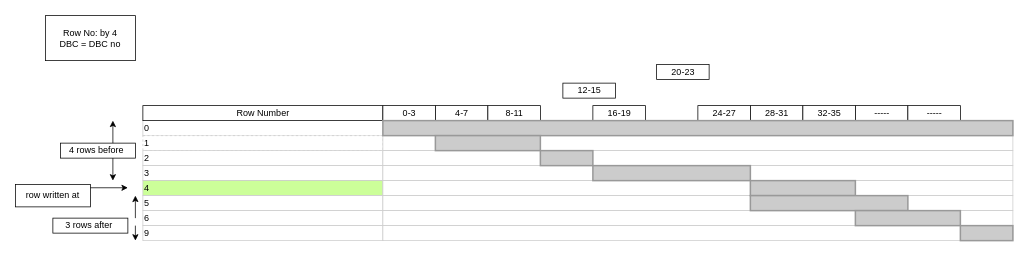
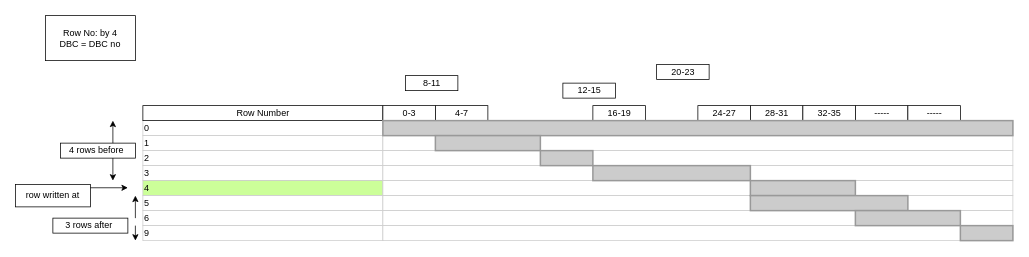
node "8-11": moved (514, 113) -> (432, 83)
node "1": style dashed -> solid
